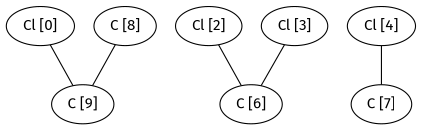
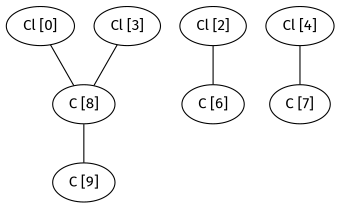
edge "Cl [0]" -- "C [9]": now "Cl [0]" -- "C [8]"
edge "Cl [3]" -- "C [6]": now "Cl [3]" -- "C [8]"
